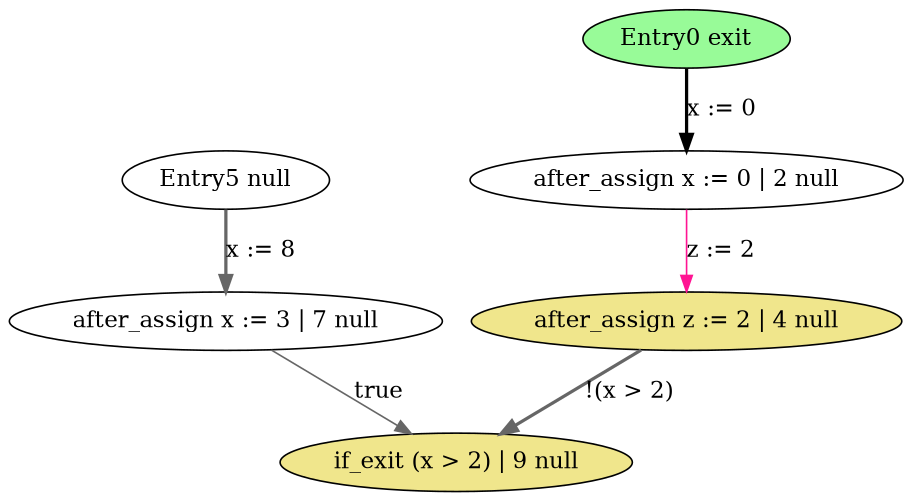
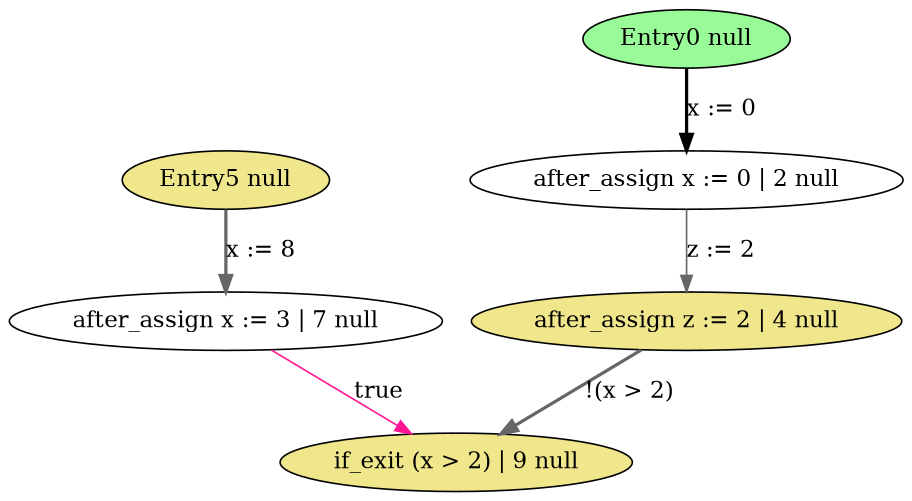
node "Entry0 exit": label "Entry0 exit" -> "Entry0 null"
node "Entry5 null": fillcolor white -> khaki
edge "after_assign x := 0 | 2 null" -> "after_assign z := 2 | 4 null": color deeppink -> gray40
edge "after_assign x := 3 | 7 null" -> "if_exit (x > 2) | 9 null": color gray40 -> deeppink
